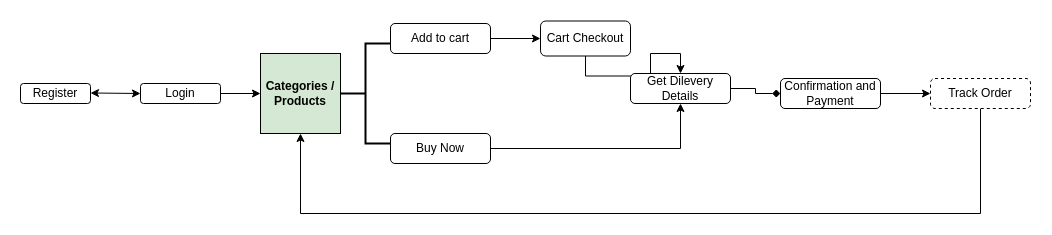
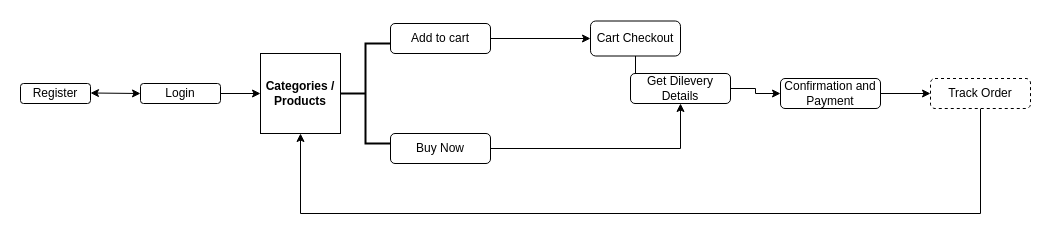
node "Cart Checkout": moved (586, 39) -> (636, 39)
node "Categories / Products": fillcolor #d5e8d4 -> #ffffff
edge "Get Dilevery Details" -> "Confirmation and Payment": arrowhead diamond -> classic
